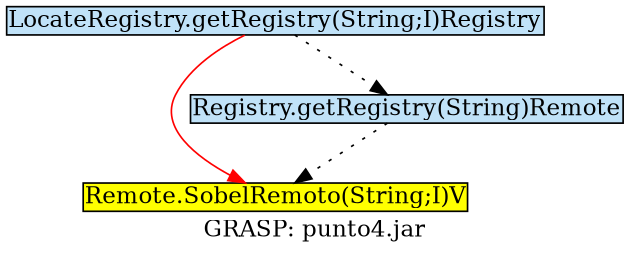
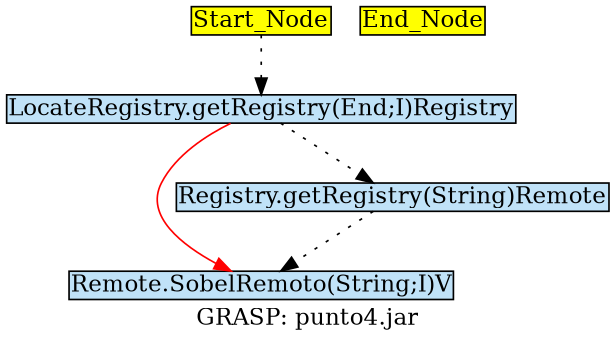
node "Start_Node": added
node "LocateRegistry.getRegistry(String;I)Registry": label "LocateRegistry.getRegistry(String;I)Registry" -> "LocateRegistry.getRegistry(End;I)Registry"
node "End_Node": added
node "Remote.SobelRemoto(String;I)V": fillcolor yellow -> #c0e2f8
